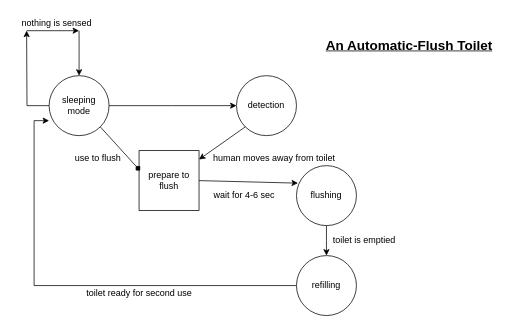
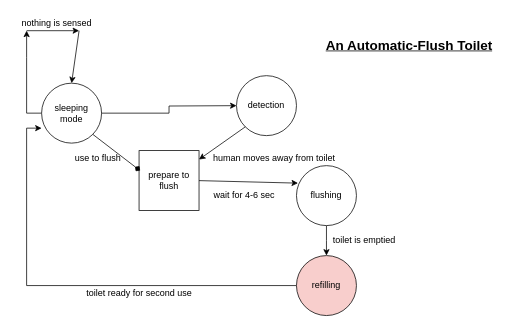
node "sleeping mode": moved (79, 105) -> (72, 113)
node "refilling": fillcolor #ffffff -> #f8cecc
